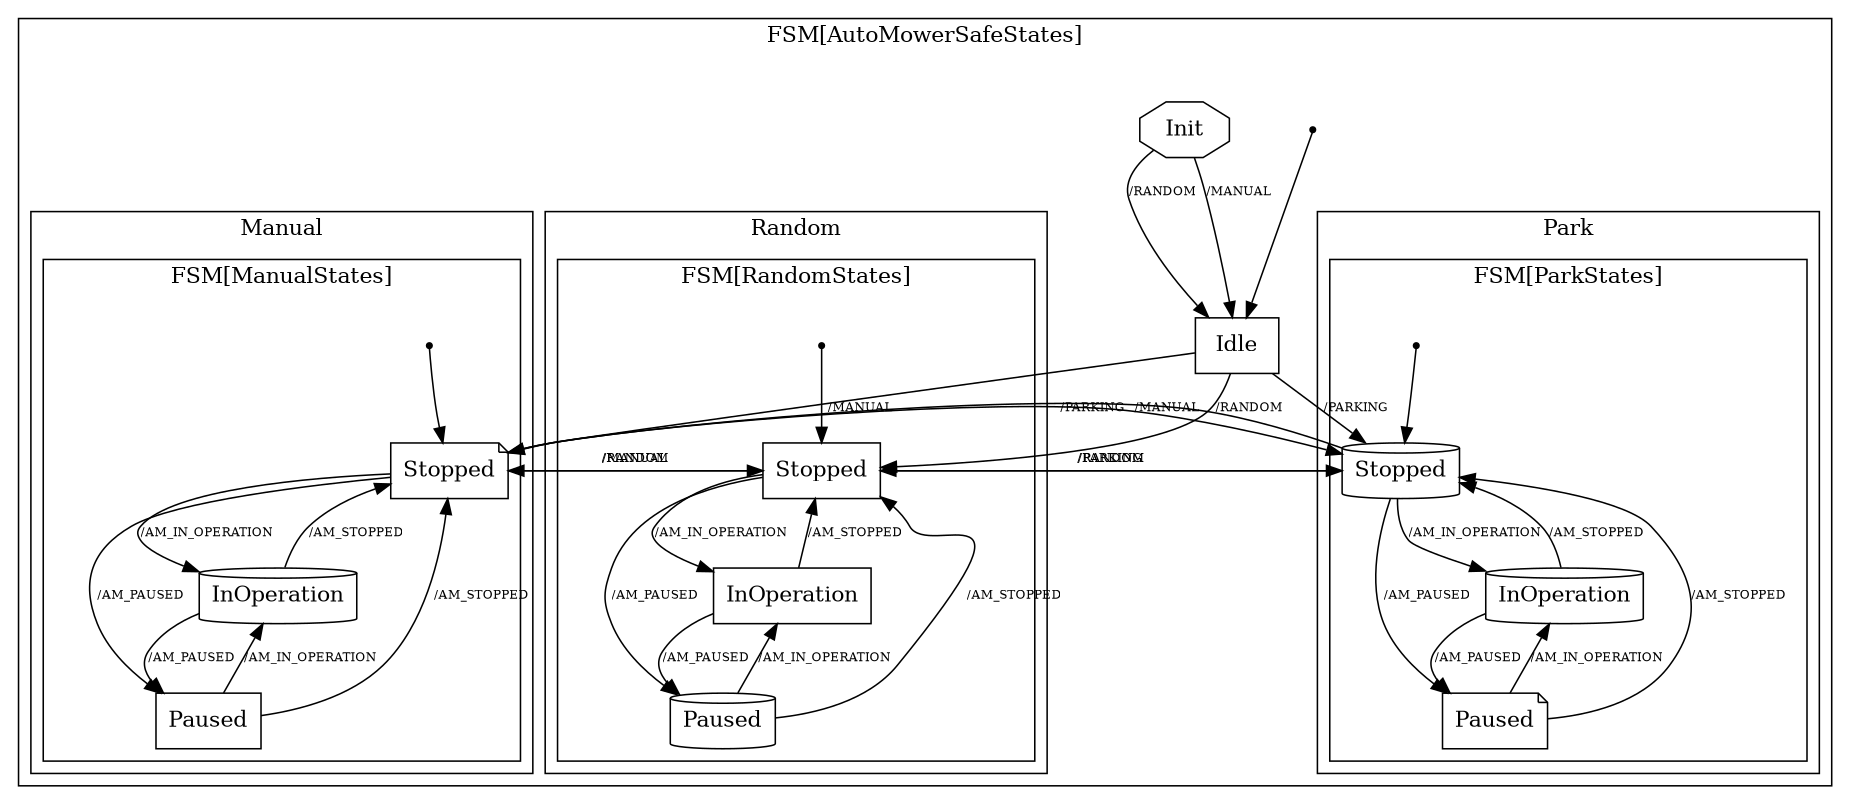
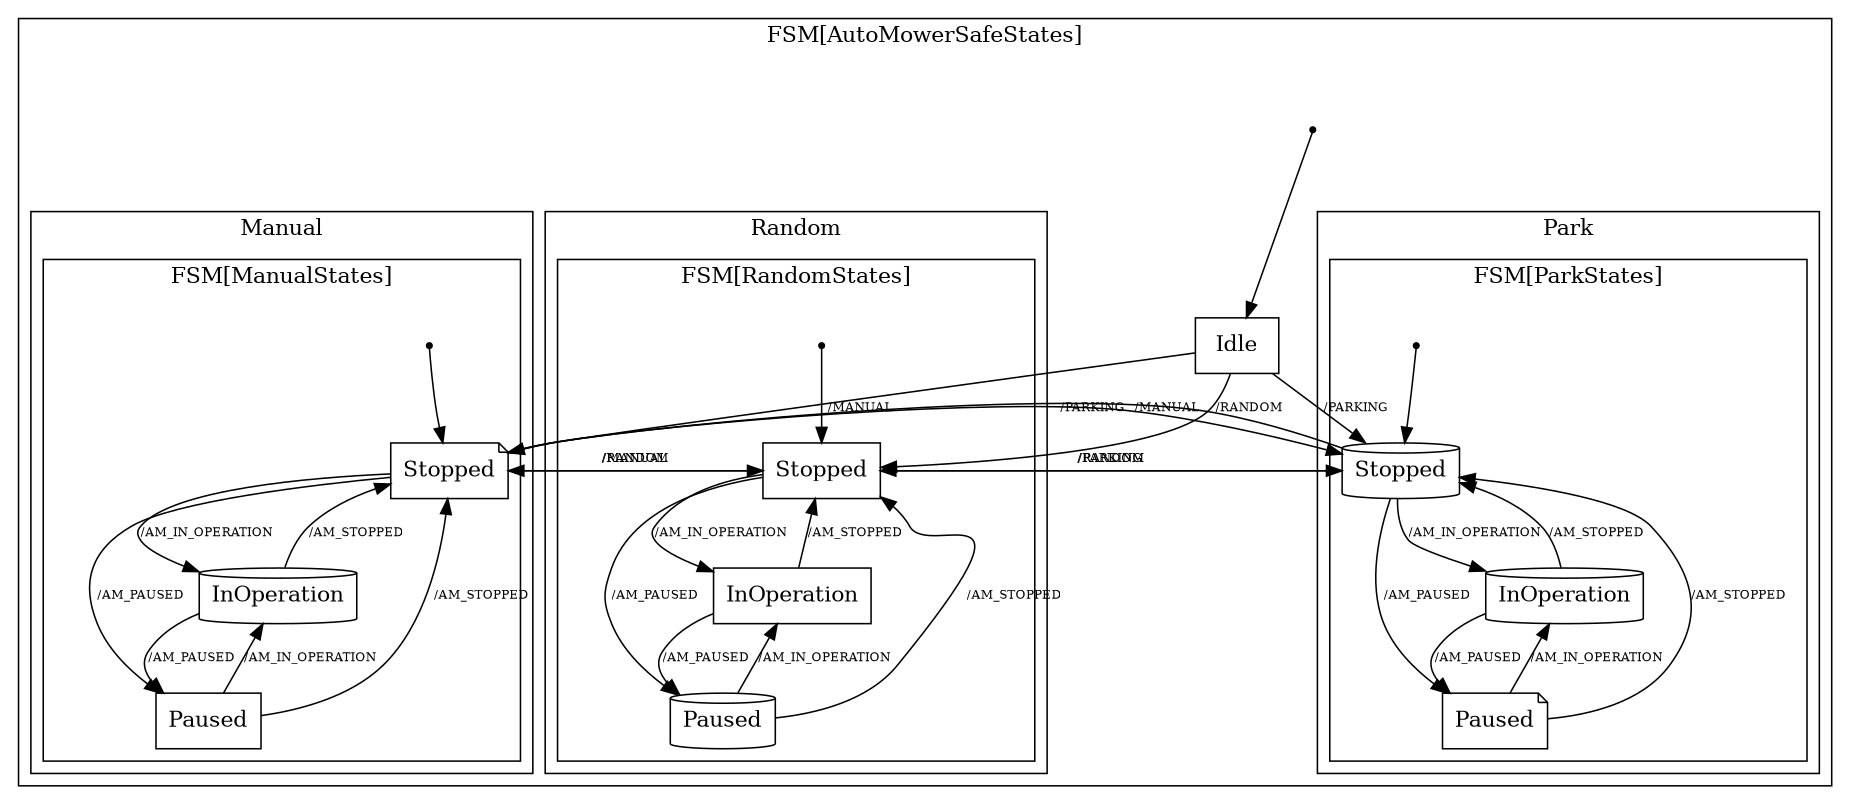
node "Init": removed
